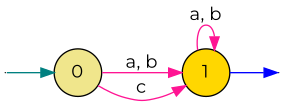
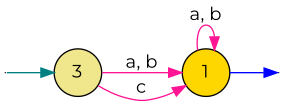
node "0": label "0" -> "3"
